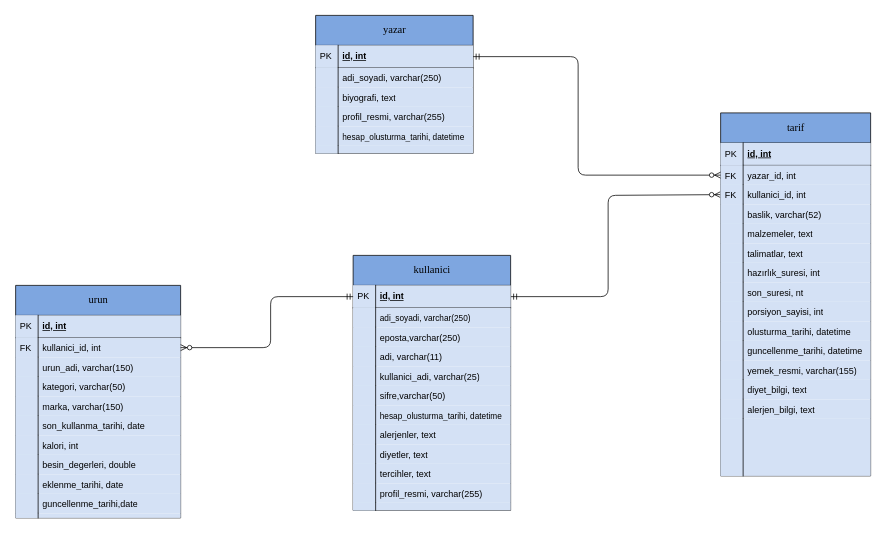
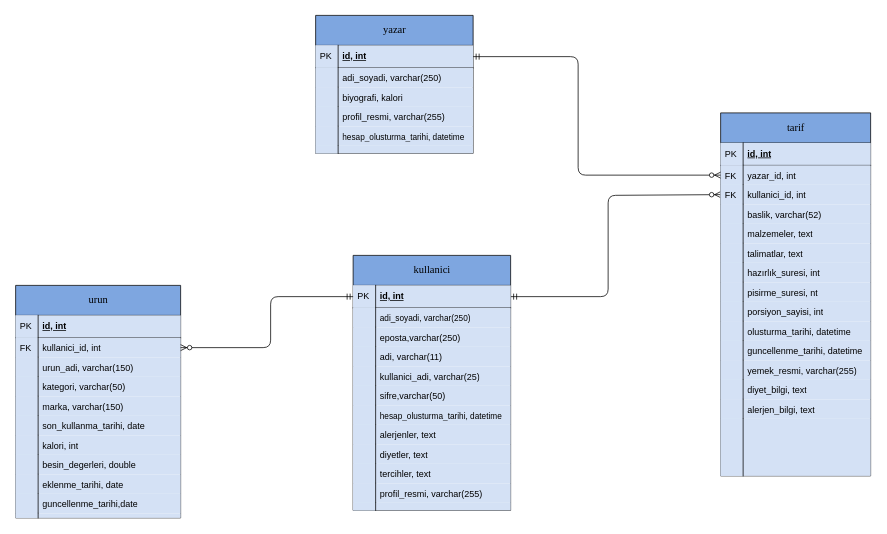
node "biyografi, text": label "biyografi, text" -> "biyografi, kalori"
node "son_suresi, nt": label "son_suresi, nt" -> "pisirme_suresi, nt"
node "yemek_resmi, varchar(155)": label "yemek_resmi, varchar(155)" -> "yemek_resmi, varchar(255)"
